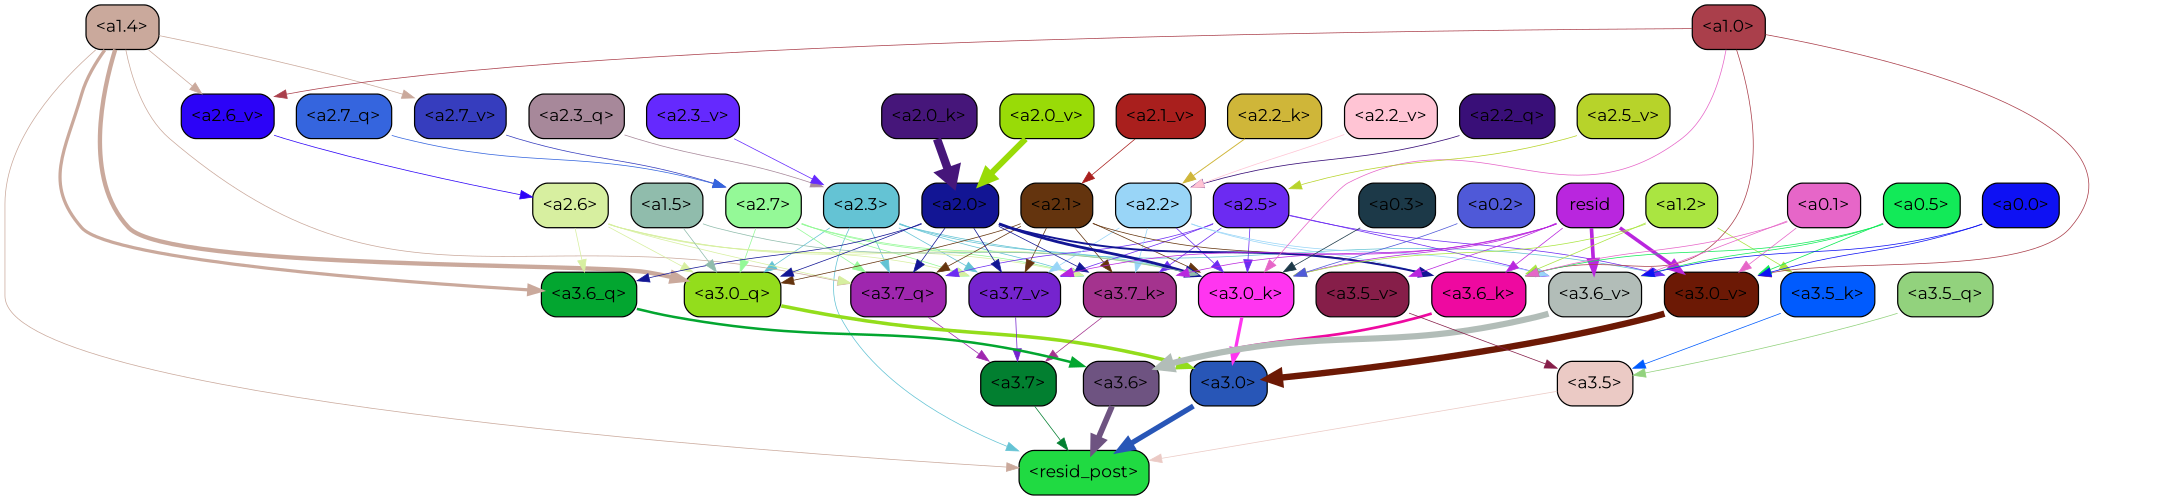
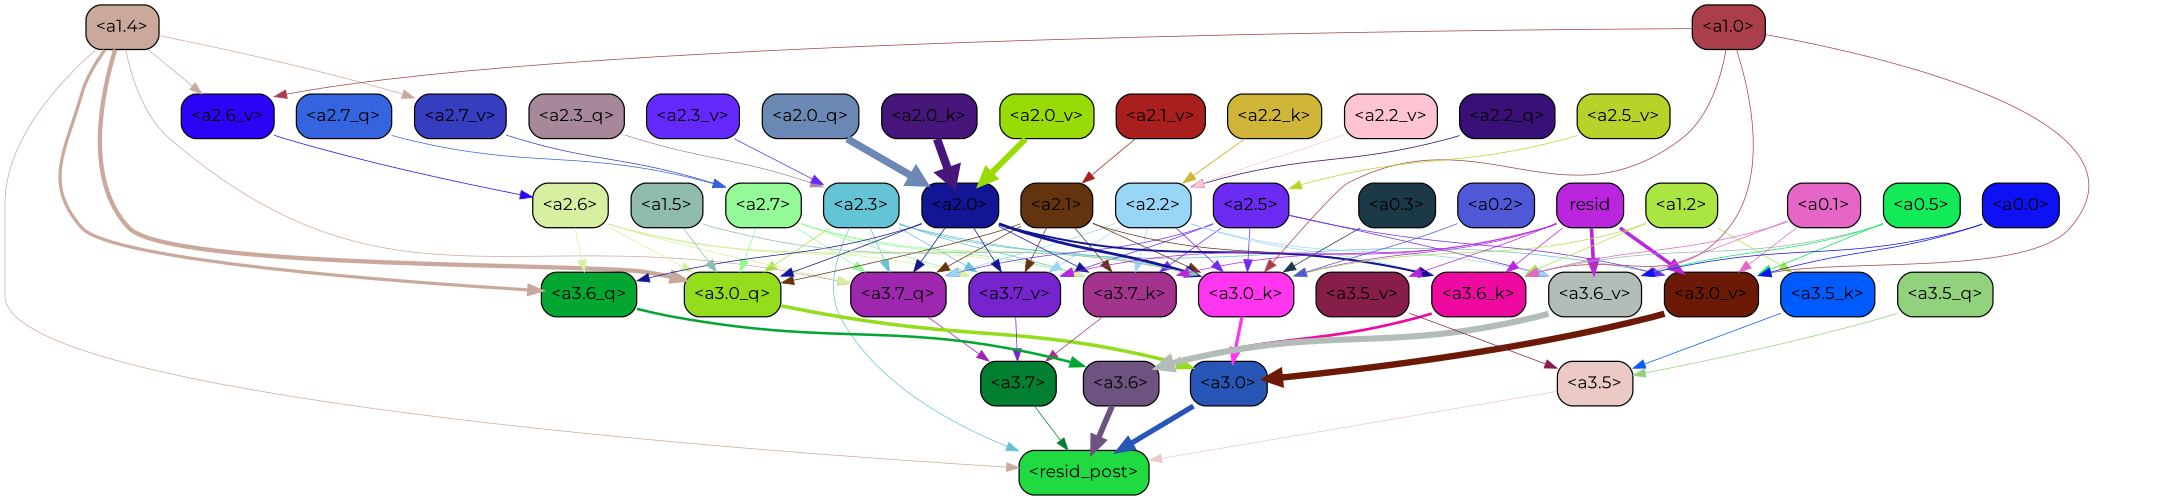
node "<a2.0_q>": added
edge "<a1.0>" -> "<a3.0_k>": color #e666c8 -> #aa3f4b
edge "<a2.3>" -> "<a3.0_q>": color #64c3d4 -> #aae541
edge "<a2.2>" -> "<a3.7_q>": added
edge "<a0.5>" -> "<a3.6_k>": color #12ea58 -> #90bcac
